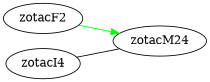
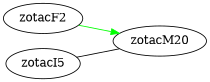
node "zotacM24": label "zotacM24" -> "zotacM20"
node "zotacI4": label "zotacI4" -> "zotacI5"
